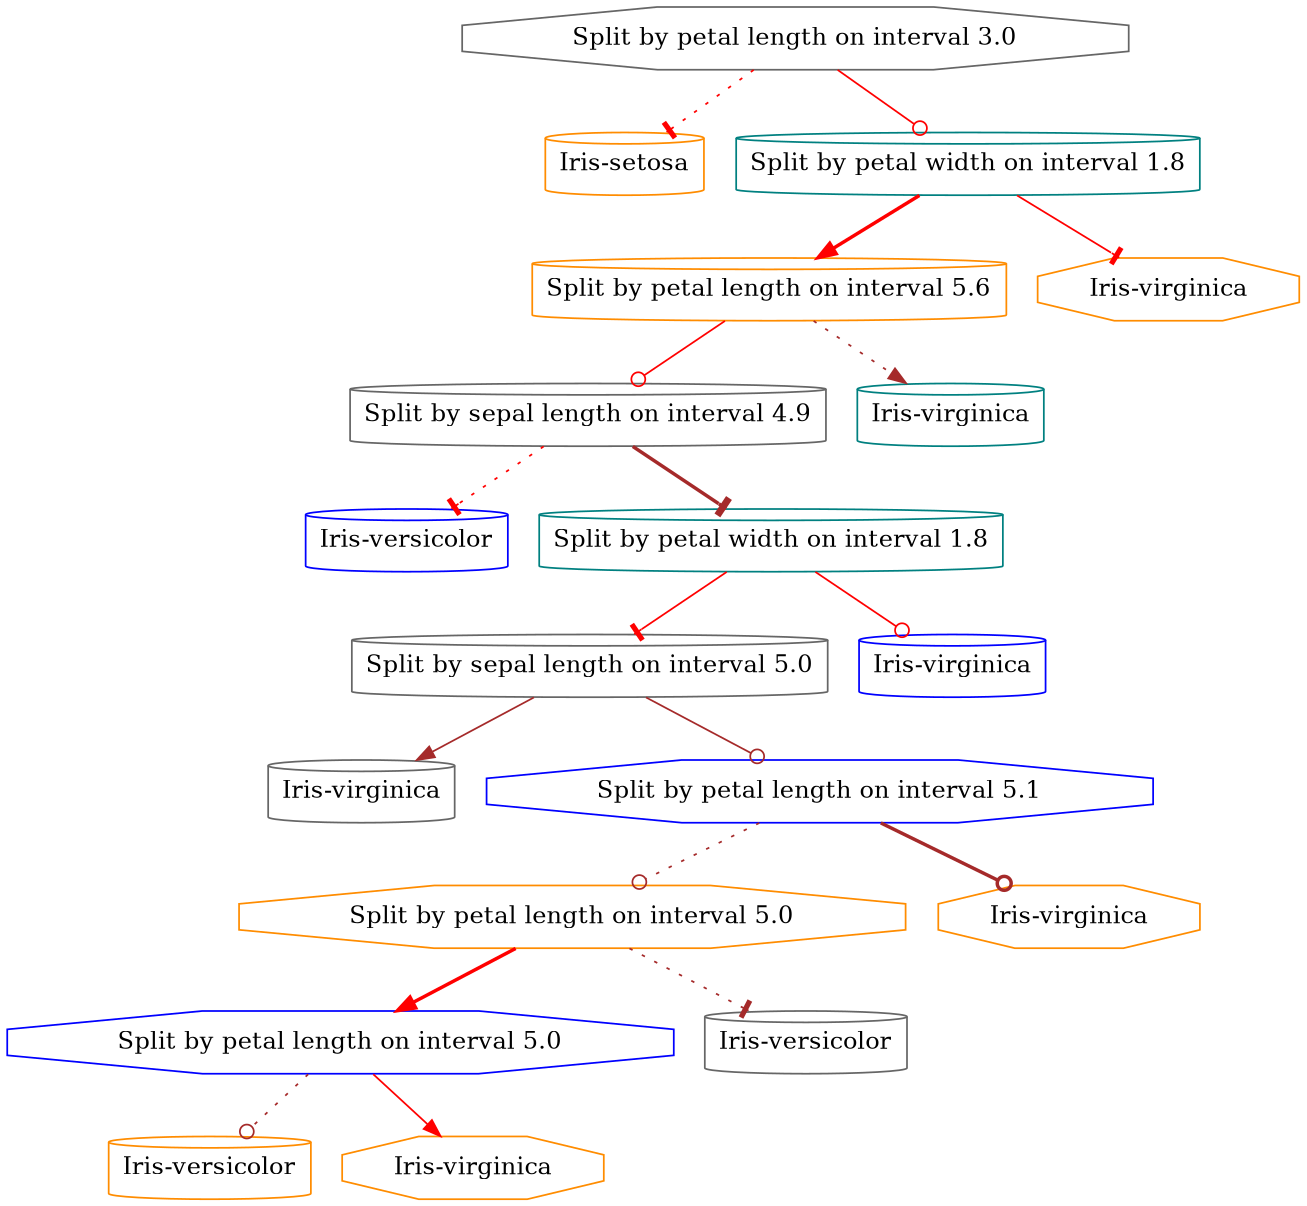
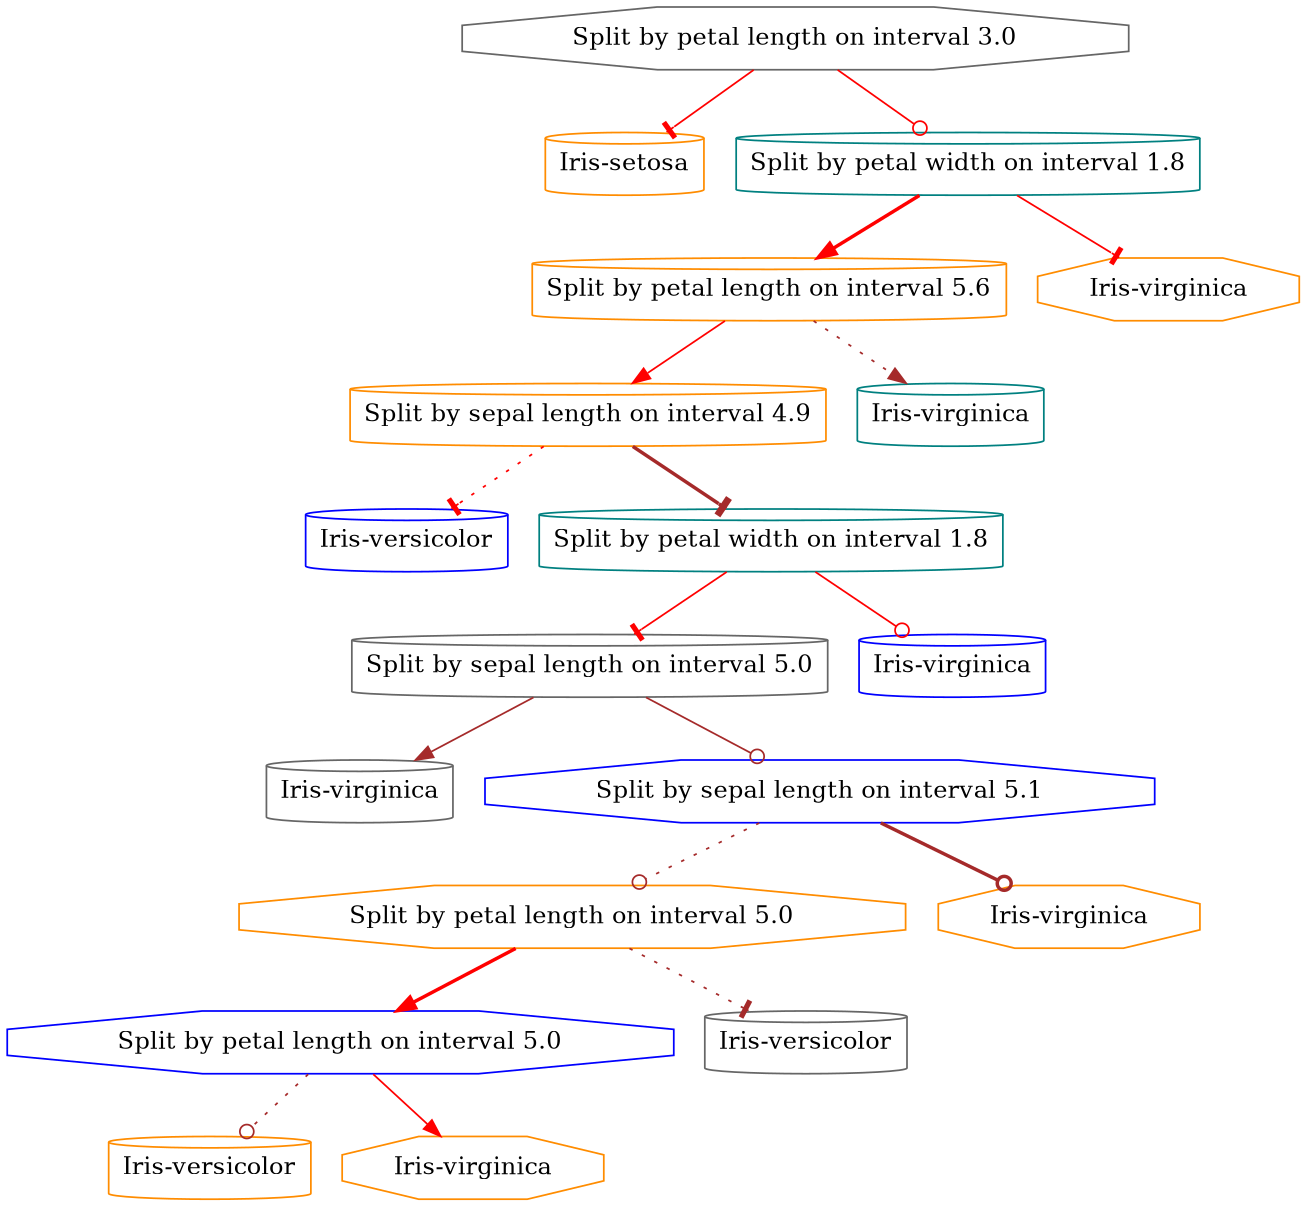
edge "Split by petal length on interval 3.0" -> "Iris-setosa": style dotted -> solid
edge "Split by petal length on interval 5.6" -> "Split by sepal length on interval 4.9": arrowhead odot -> normal
node "Split by sepal length on interval 4.9": color gray40 -> darkorange
node "Split by petal length on interval 5.1": label "Split by petal length on interval 5.1" -> "Split by sepal length on interval 5.1"
